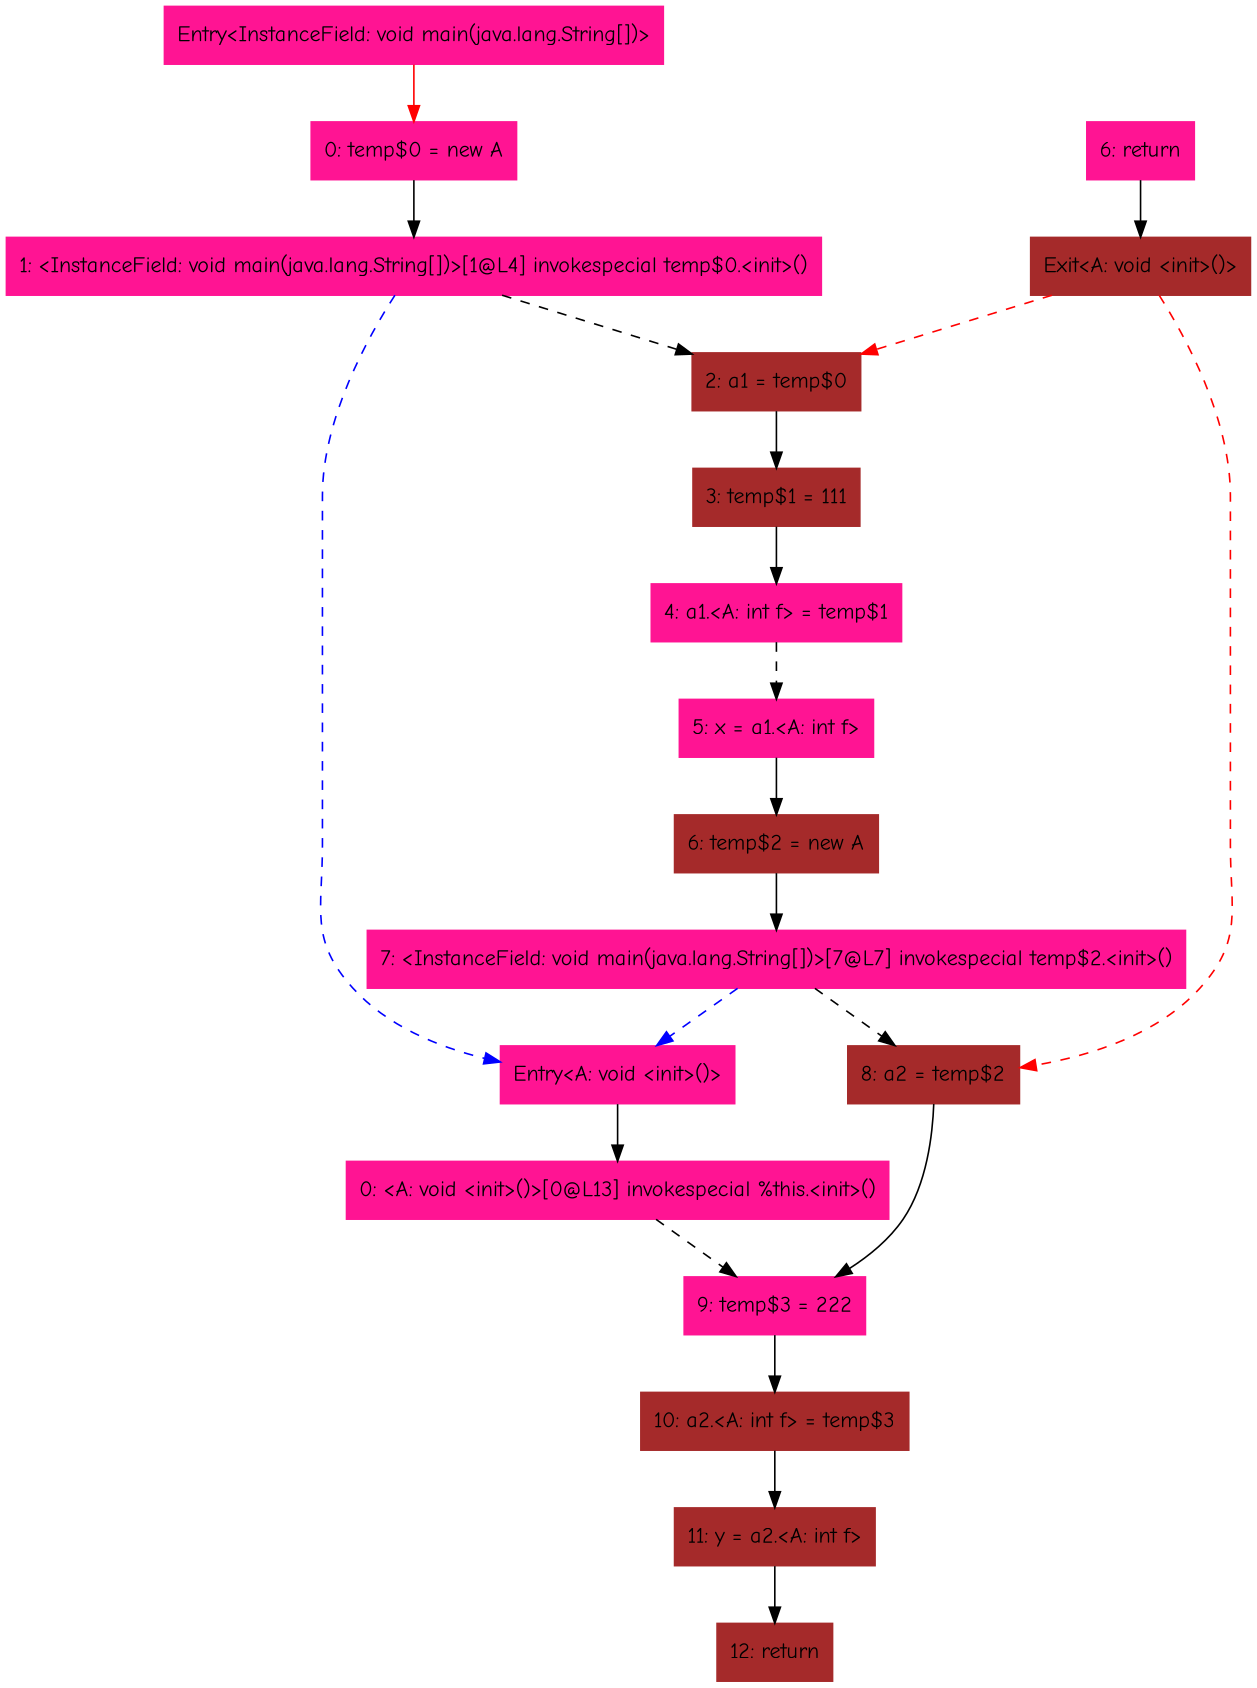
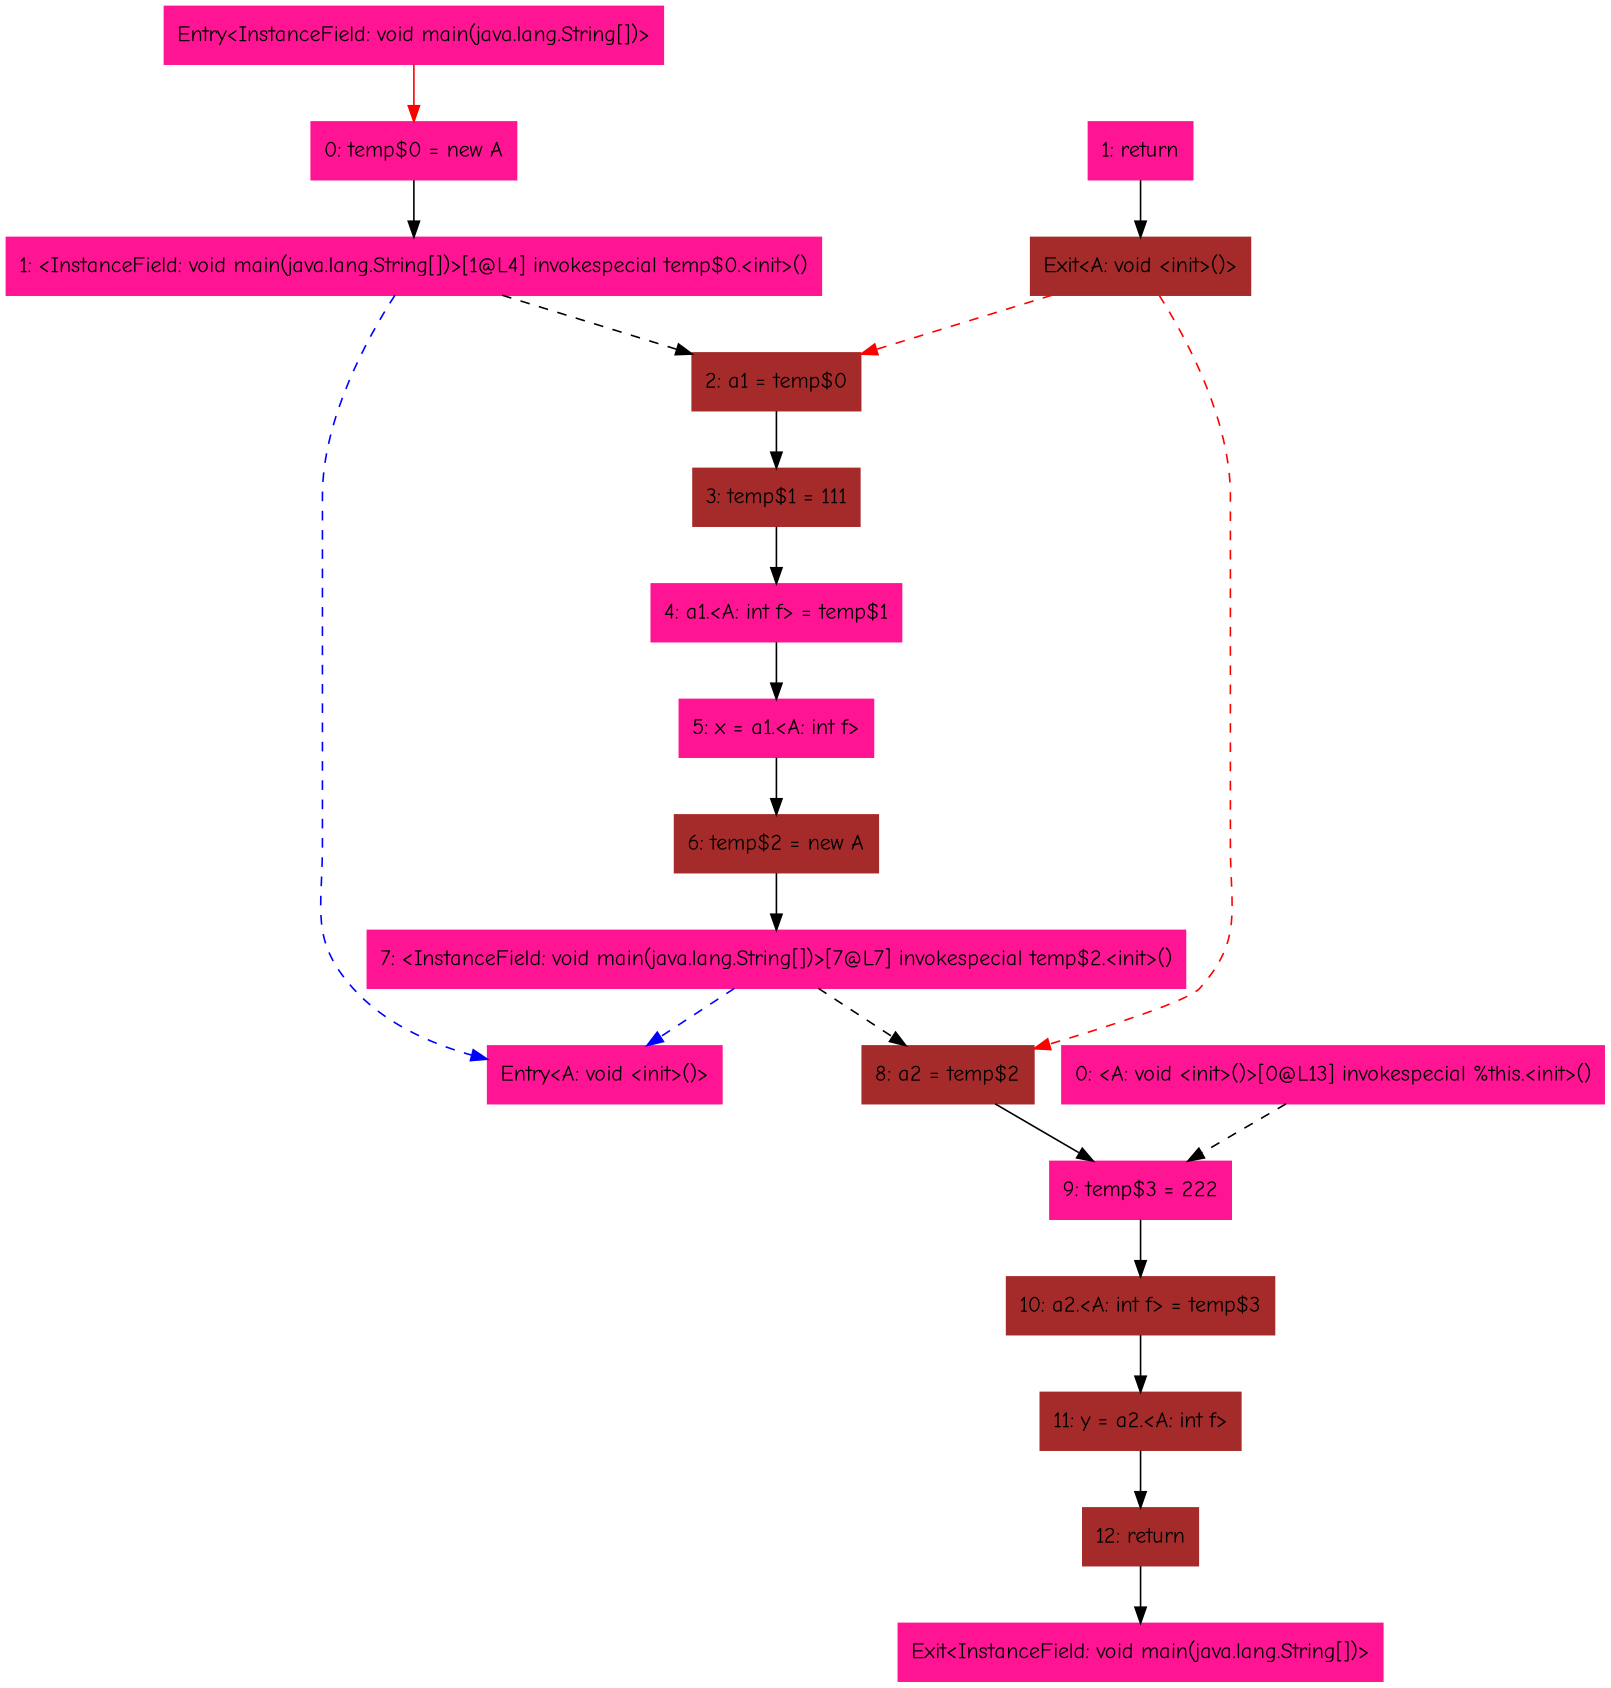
node "6: return": label "6: return" -> "1: return"
edge "4: a1.<A: int f> = temp$1" -> "5: x = a1.<A: int f>": style dashed -> solid
edge "Entry<A: void <init>()>" -> "0: <A: void <init>()>[0@L13] invokespecial %this.<init>()": removed
node "Exit<InstanceField: void main(java.lang.String[])>": added
